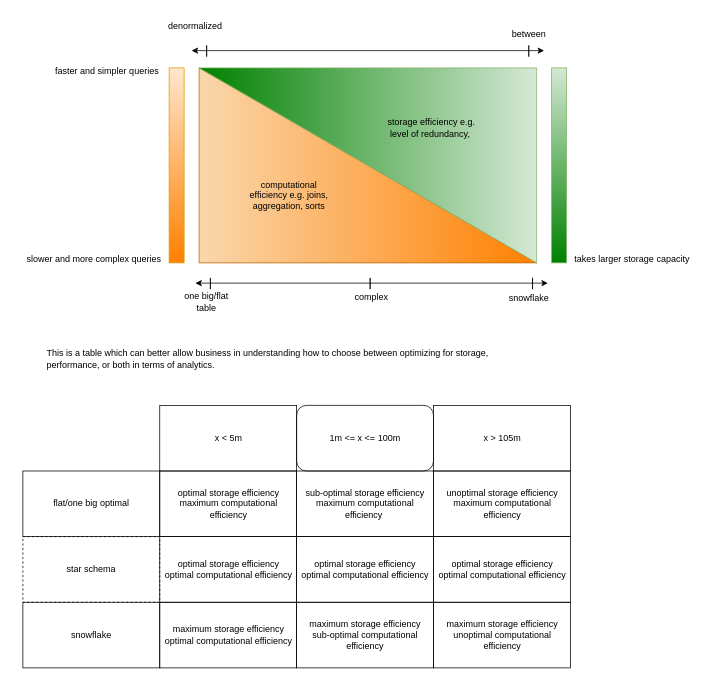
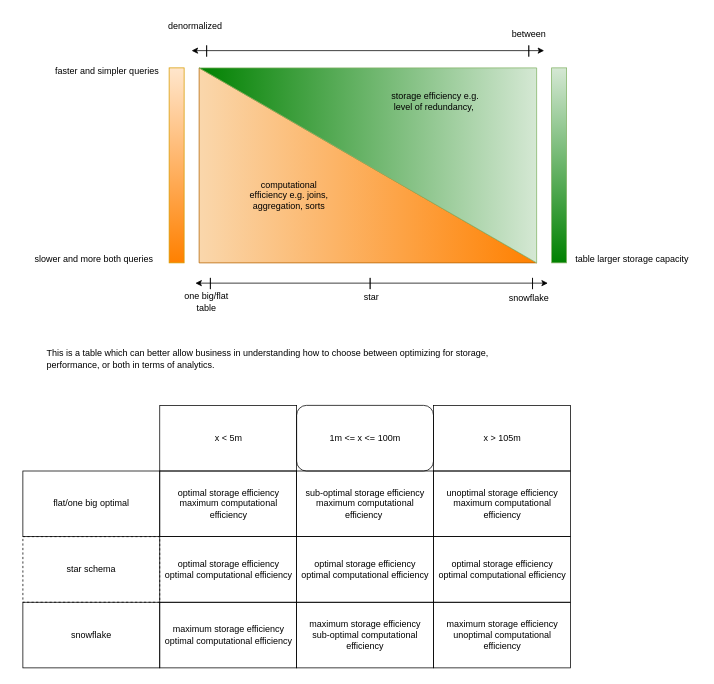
node "storage efficiency e.g. level of redundancy,": moved (432, 128) -> (435, 102)
node "slower and more complex queries": label "slower and more complex queries" -> "slower and more both queries"
node "takes larger storage capacity": label "takes larger storage capacity" -> "table larger storage capacity"
node "complex": label "complex" -> "star"
